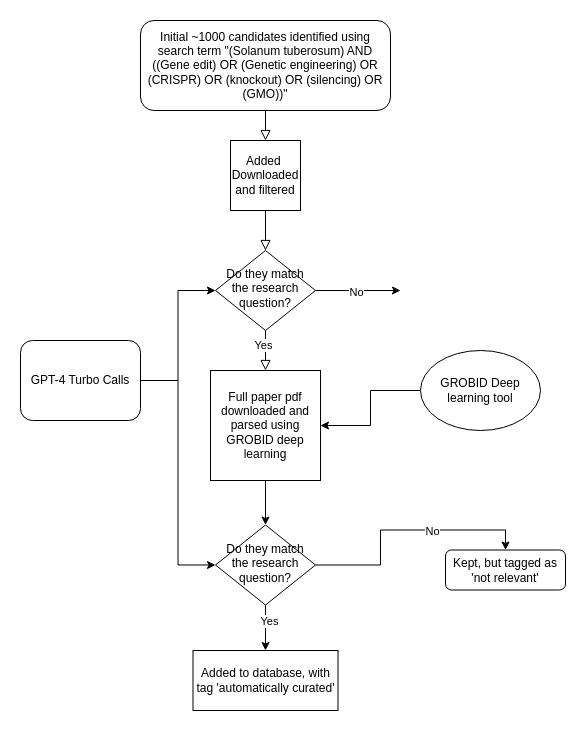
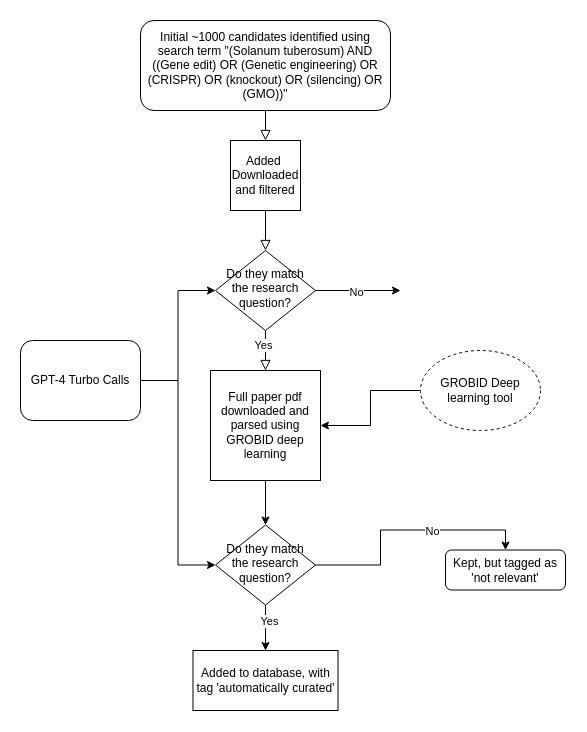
node "GROBID Deep learning tool": style solid -> dashed
